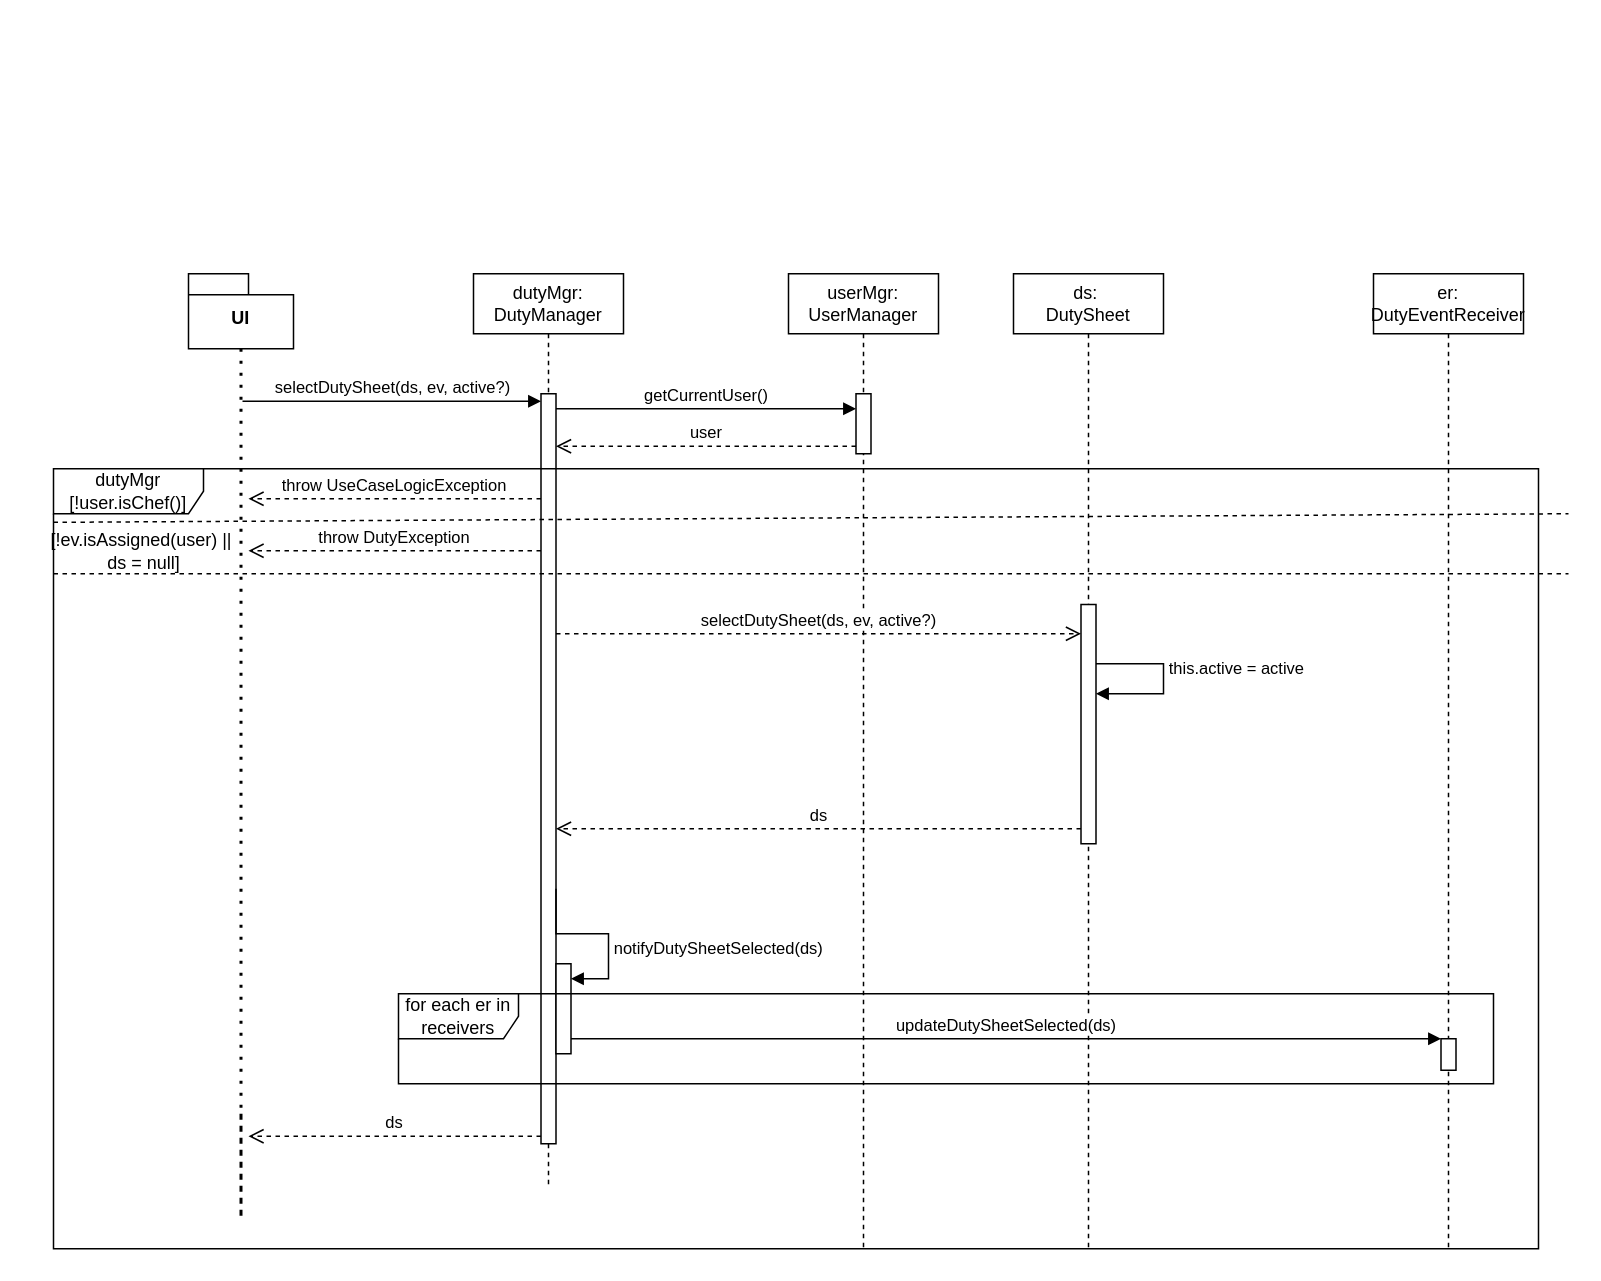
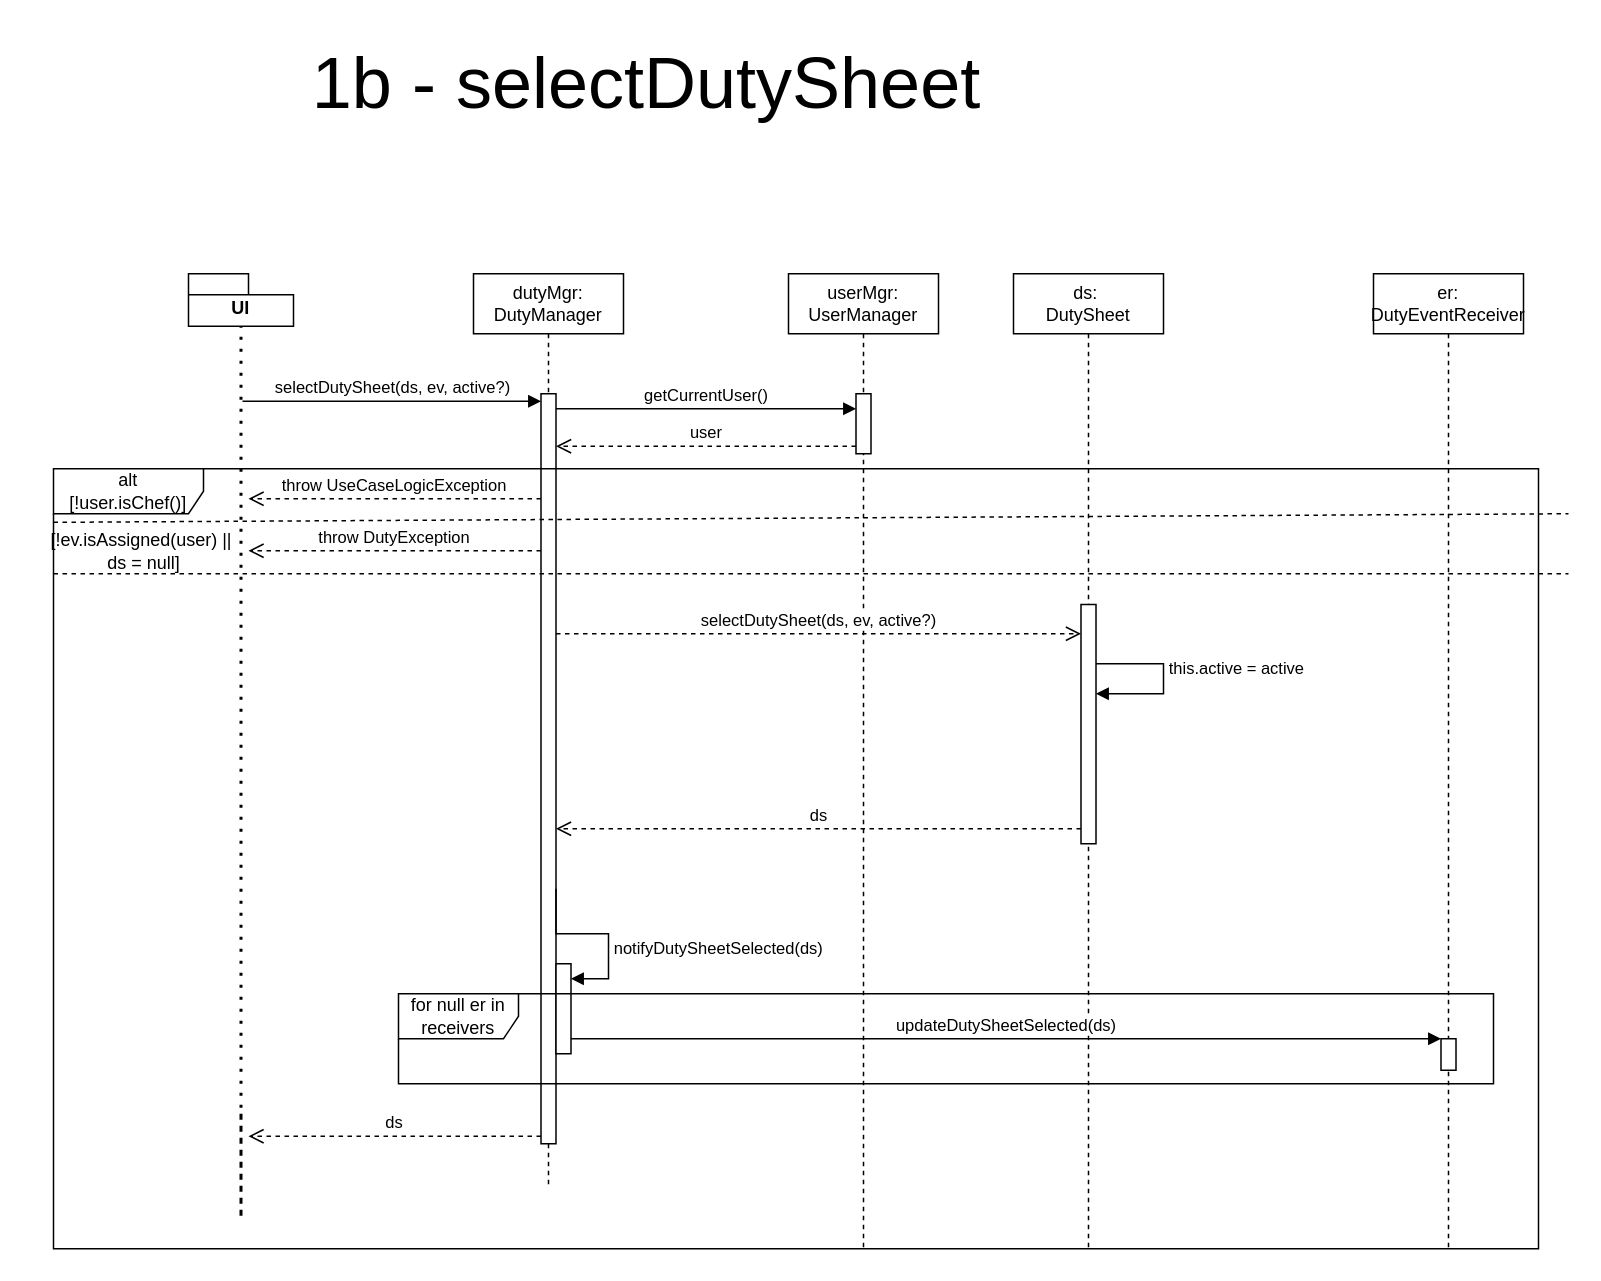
node "1b - selectDutySheet": added
node "UI": size 105x75 -> 105x53
node "dutyMgr [!user.isChef()]": label "dutyMgr [!user.isChef()]" -> "alt [!user.isChef()]"
node "for each er in receivers": label "for each er in receivers" -> "for null er in receivers"
